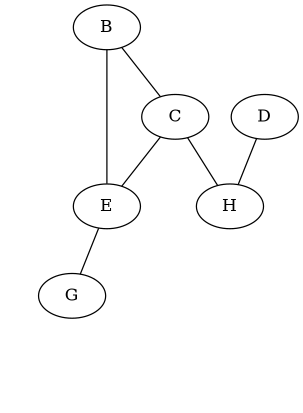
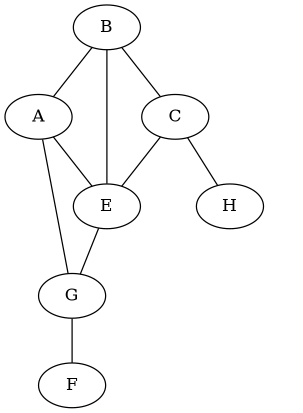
node "A": added
node "D": removed
node "F": added
